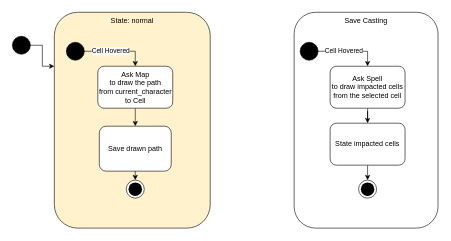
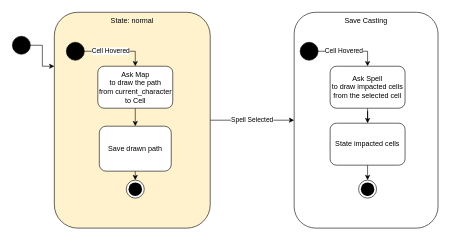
edge "State: normal" -> "Save Casting": added, label "Spell Selected"
